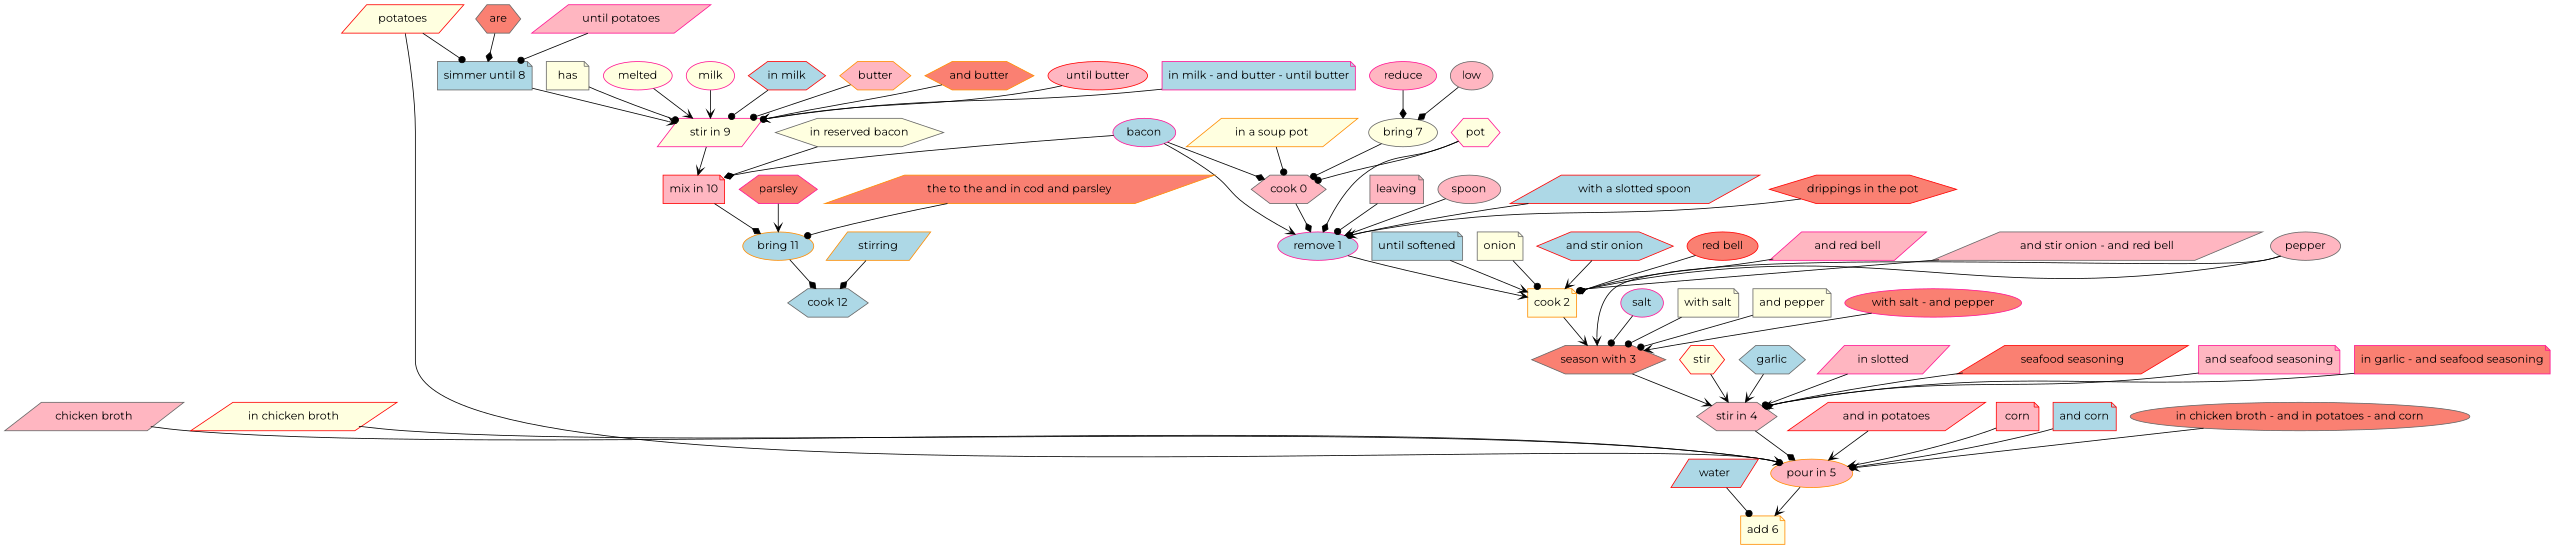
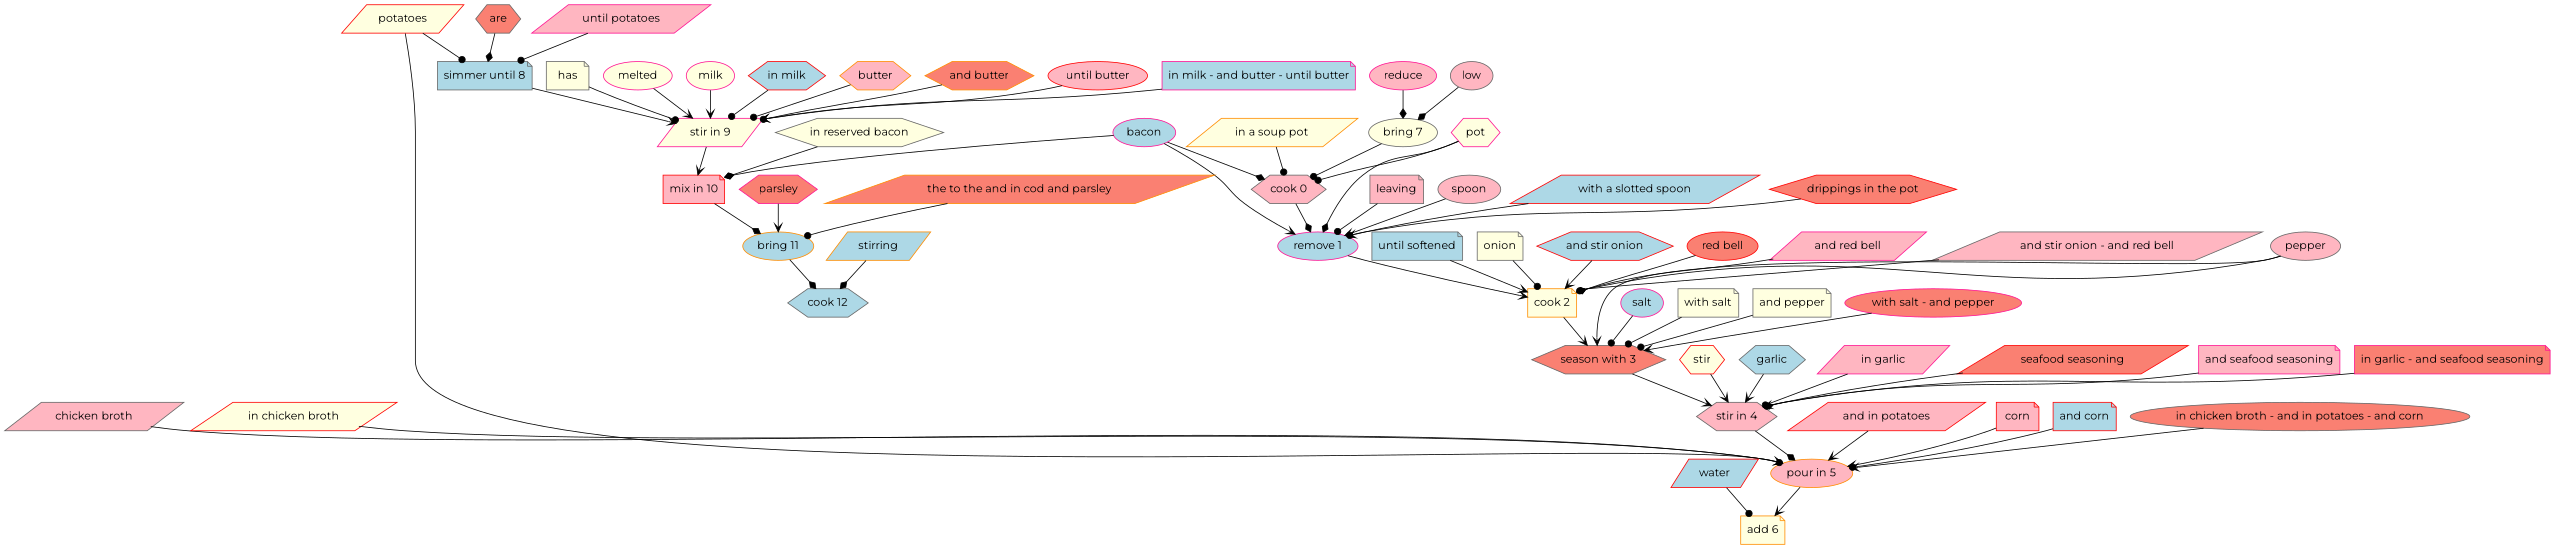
node "in slotted": label "in slotted" -> "in garlic"
